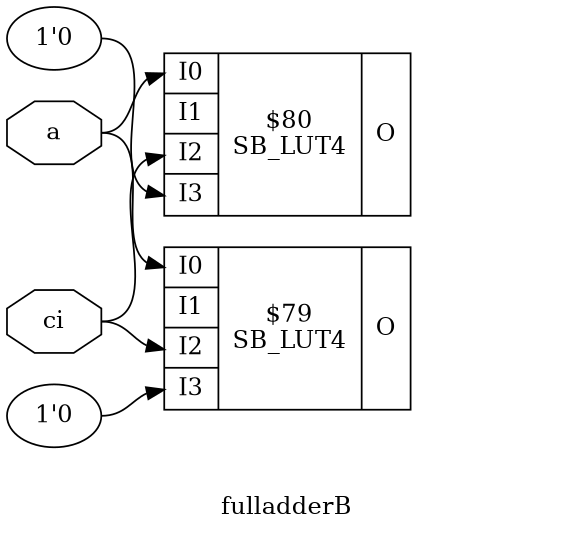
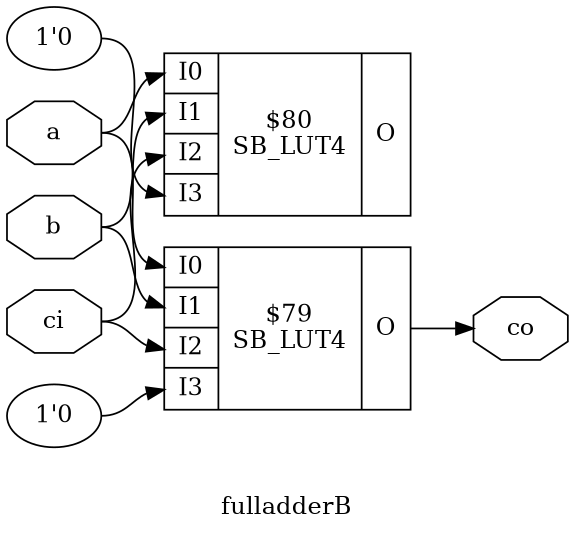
node "b": added
node "co": added
